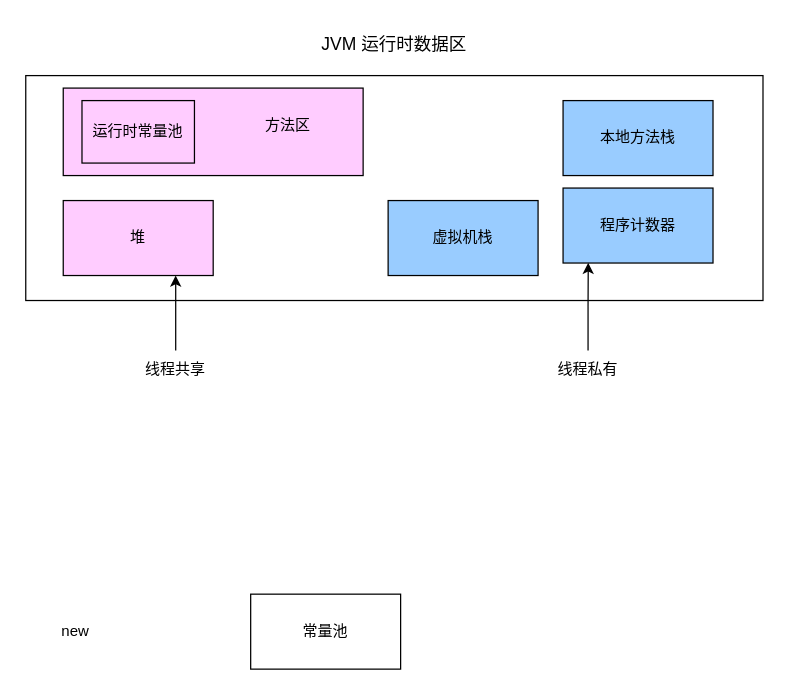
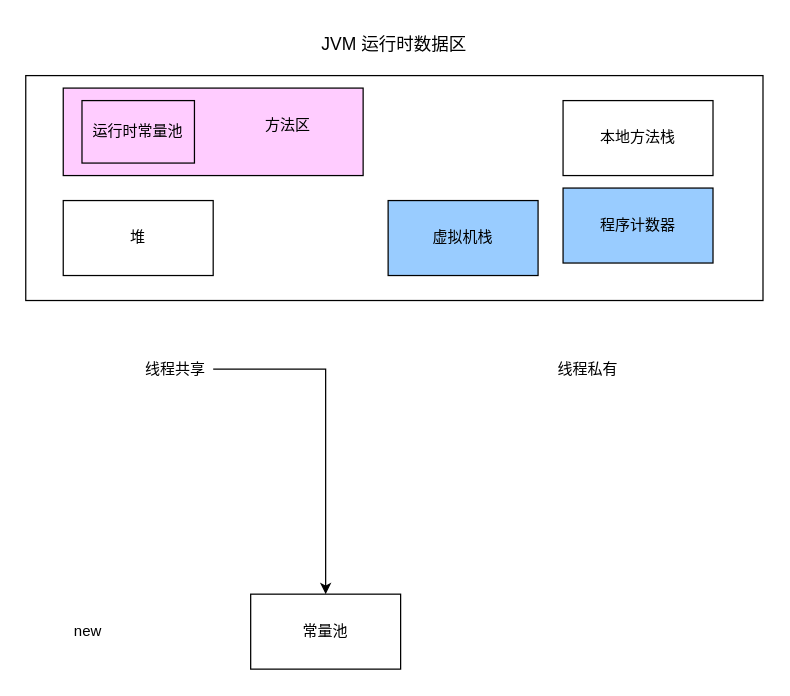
node "本地方法栈": fillcolor #99ccff -> #ffffff
node "堆": fillcolor #ffccff -> #ffffff
edge "线程私有" -> "程序计数器": removed
edge "线程共享" -> "堆": now "线程共享" -> "常量池"
node "new": moved (76, 632) -> (88, 632)
